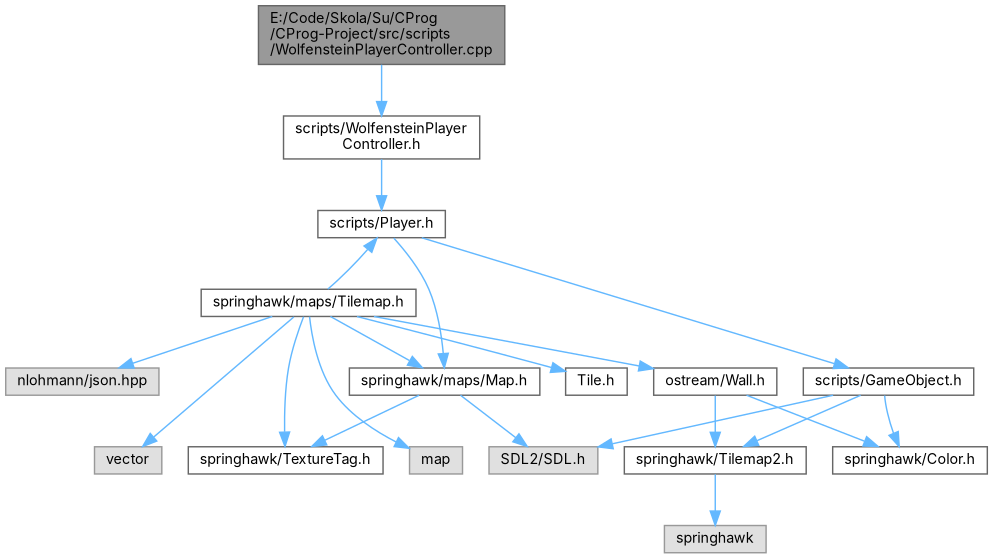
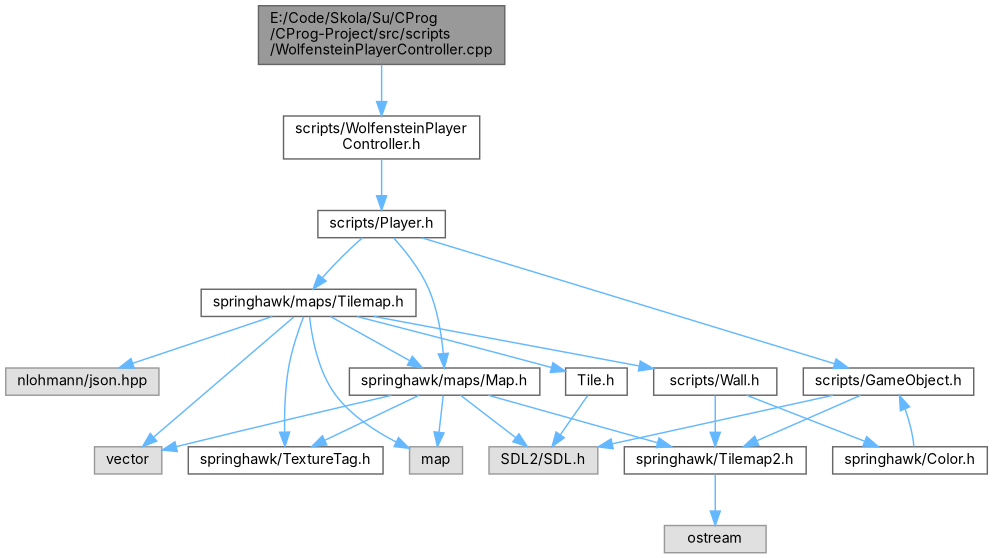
edge "springhawk/maps/Tilemap.h" -> "scripts/Player.h": reversed
node "ostream/Wall.h": label "ostream/Wall.h" -> "scripts/Wall.h"
edge "Tile.h" -> "SDL2/SDL.h": added
edge "springhawk/maps/Map.h" -> "map": added
edge "scripts/GameObject.h" -> "springhawk/Color.h": reversed
edge "springhawk/maps/Map.h" -> "vector": added
edge "springhawk/maps/Map.h" -> "springhawk/Tilemap2.h": added
node "springhawk": label "springhawk" -> "ostream"
